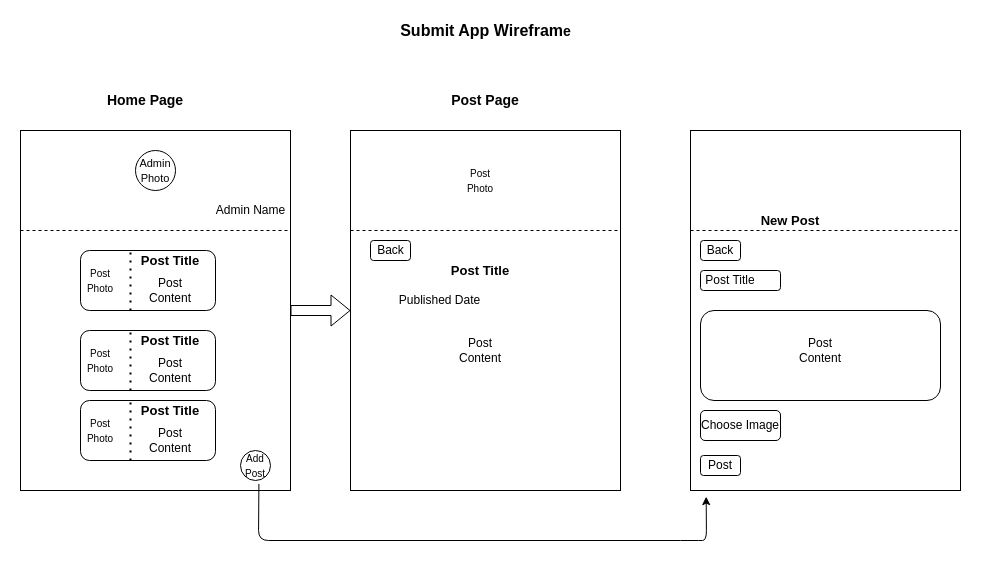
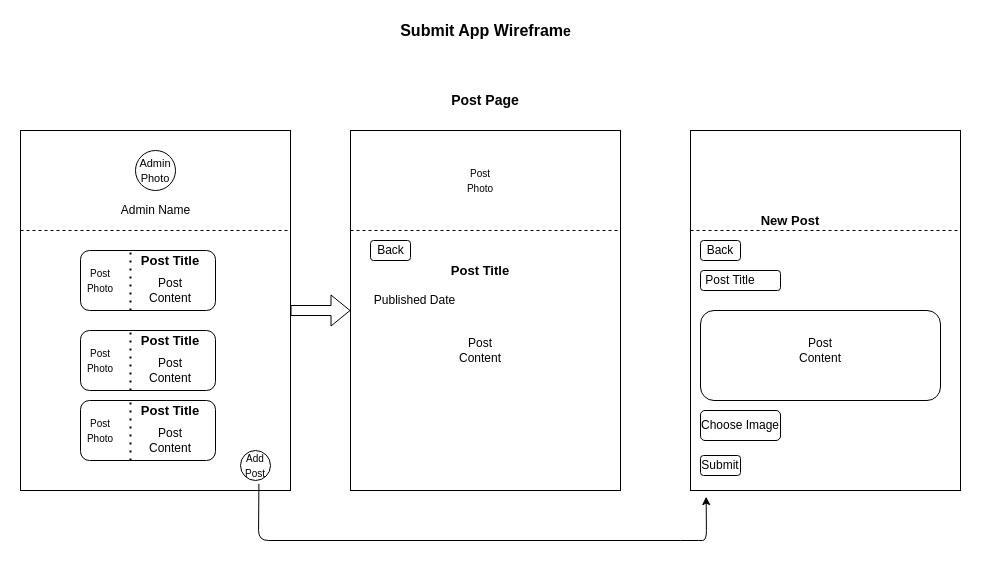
node "Home Page": removed
node "Admin Name": moved (251, 211) -> (156, 211)
node "Published Date": moved (439, 301) -> (414, 301)
node "Post": label "Post" -> "Submit"
